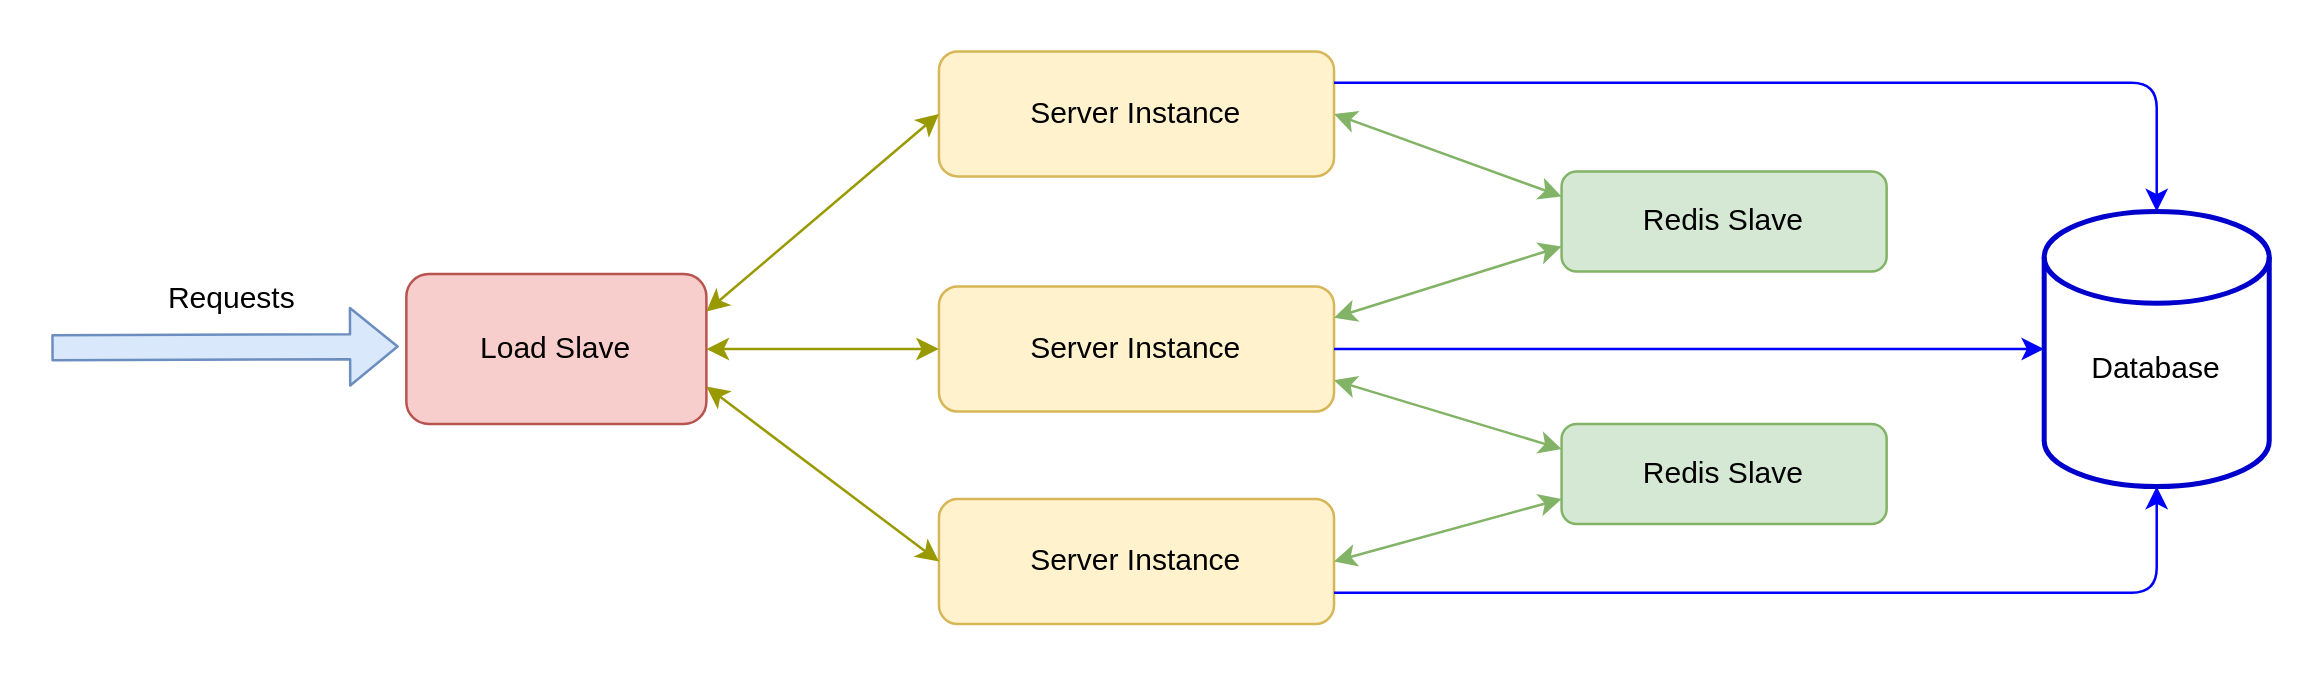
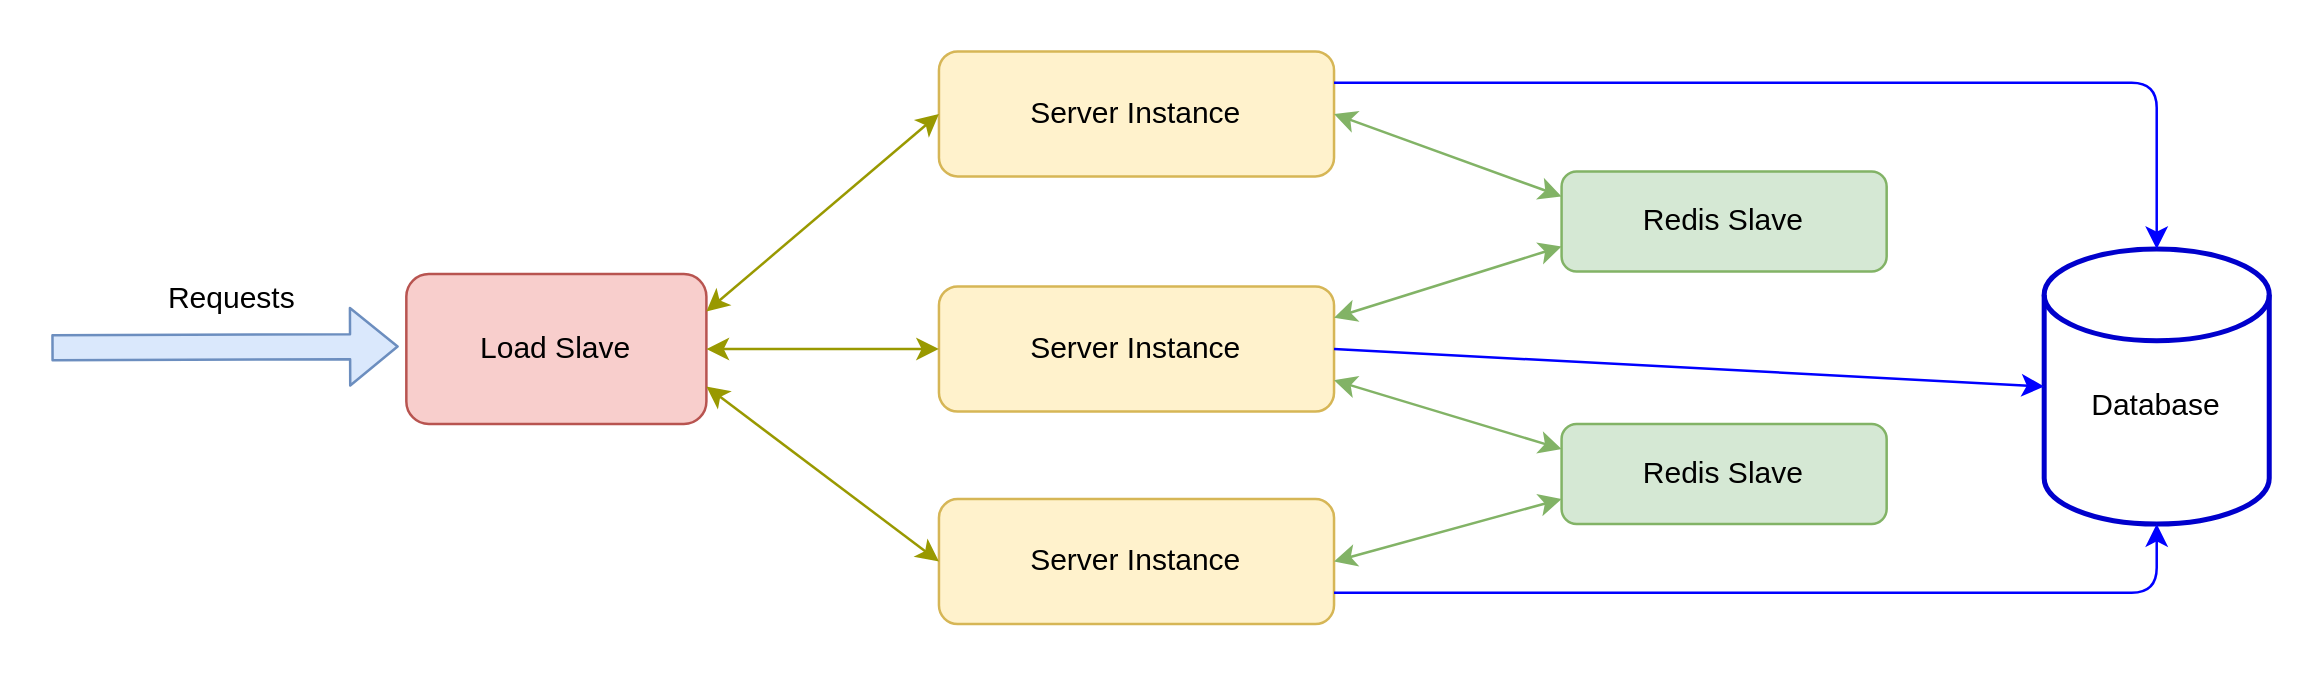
node "Database": moved (2156, 349) -> (2156, 386)
